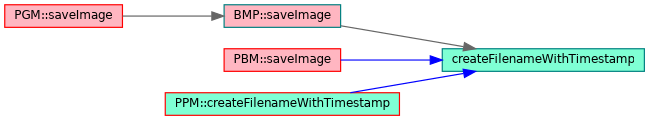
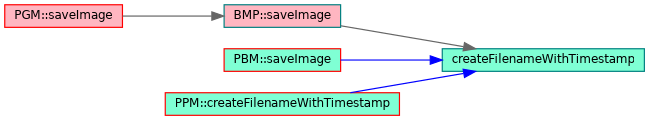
node "PBM::saveImage": fillcolor lightpink -> aquamarine
